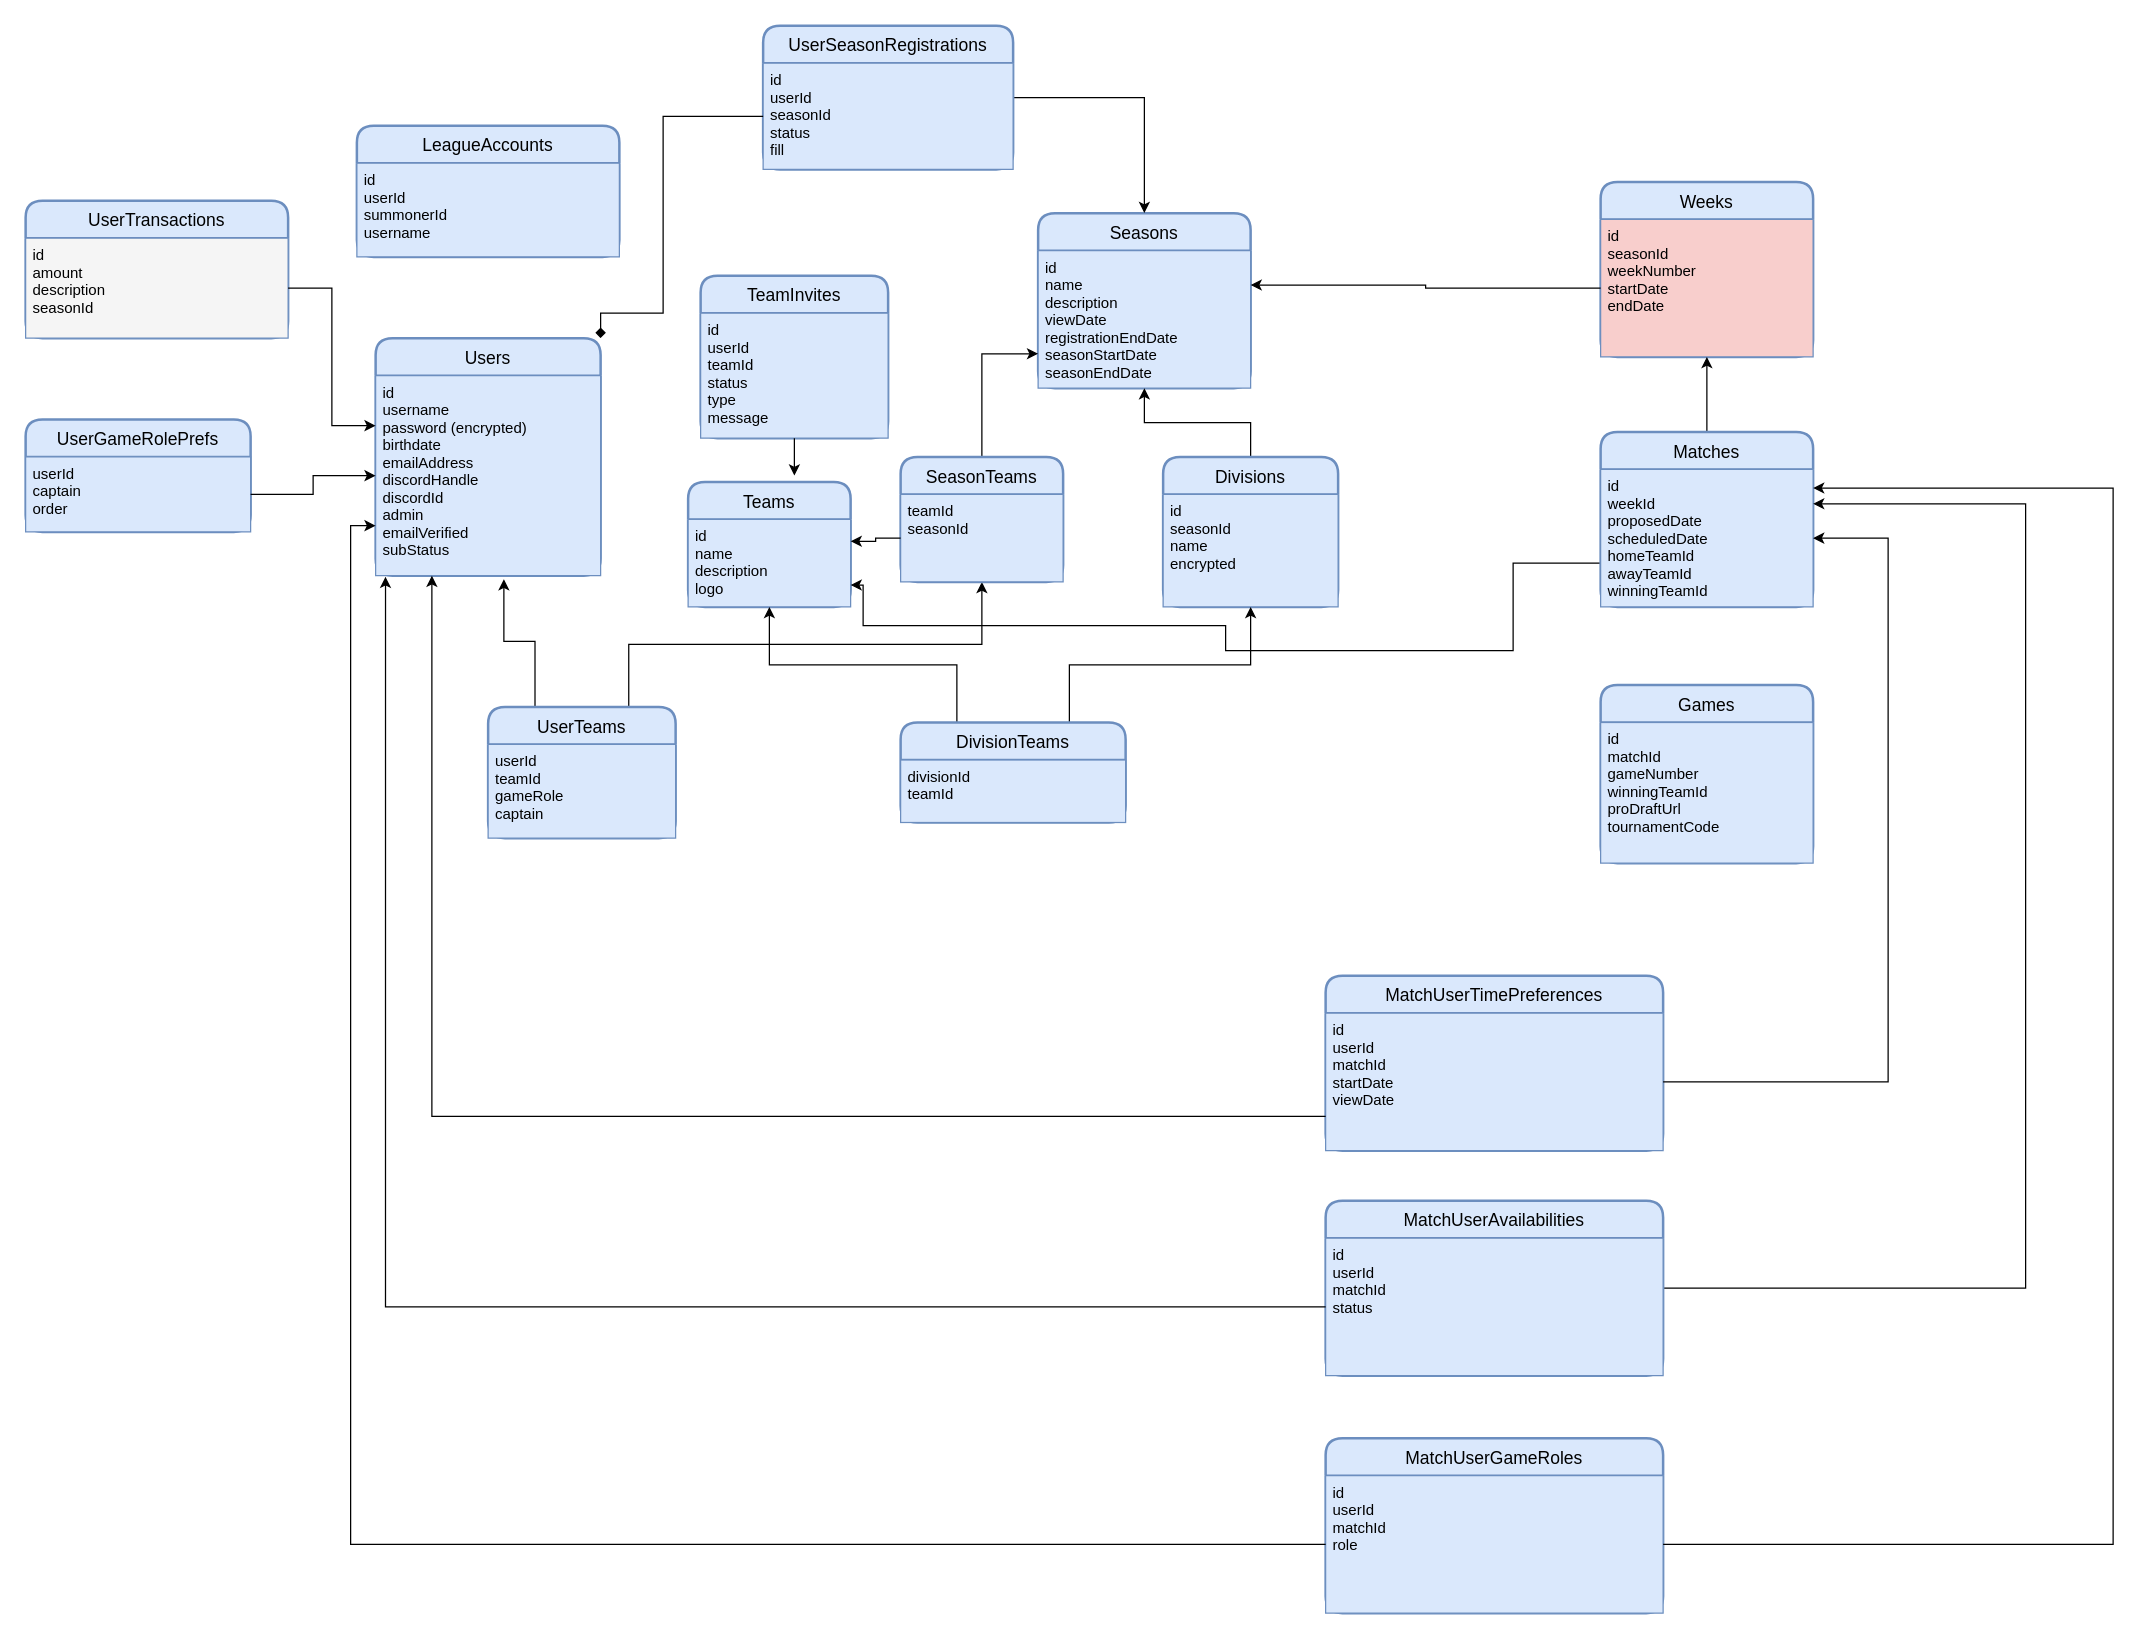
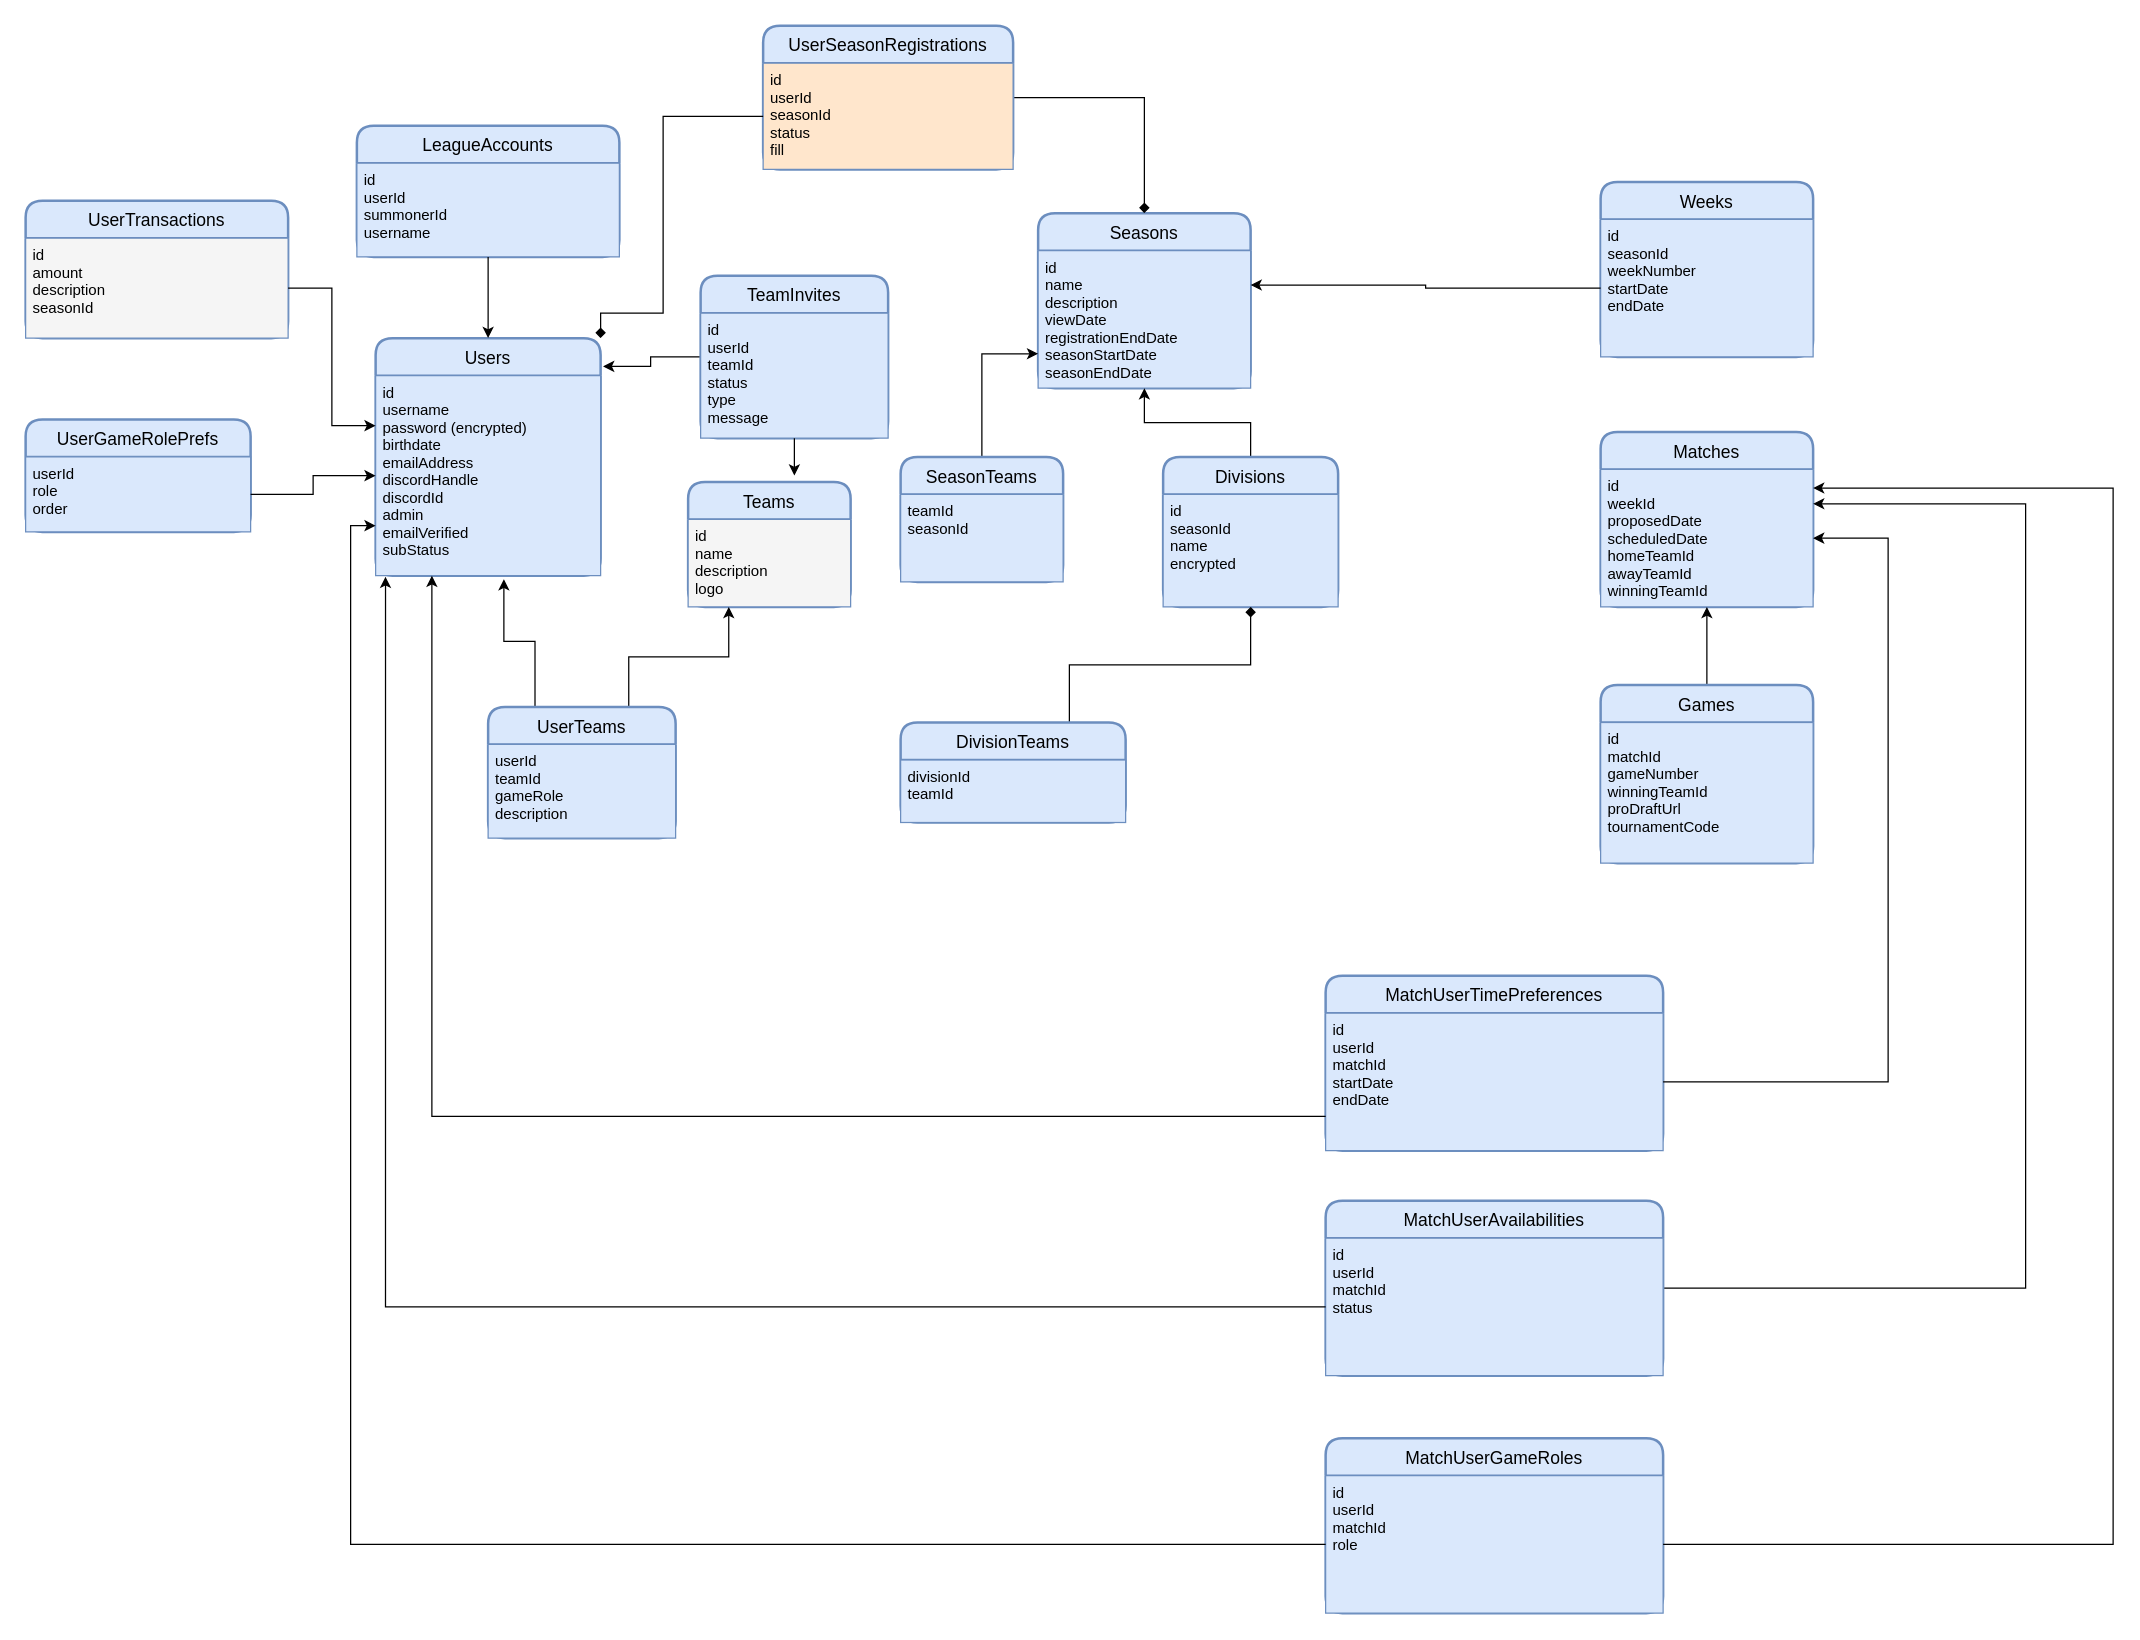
node "id userId seasonId status fill": fillcolor #dae8fc -> #ffe6cc
edge "UserSeasonRegistrations" -> "Seasons": arrowhead classic -> diamond
node "id seasonId weekNumber startDate endDate": fillcolor #f8cecc -> #dae8fc
edge "id userId summonerId username" -> "Users": added
edge "TeamInvites" -> "Users": added
edge "Matches" -> "id seasonId weekNumber startDate endDate": removed
node "userId captain order": label "userId captain order" -> "userId role order"
edge "teamId seasonId" -> "id name description logo": removed
node "id name description logo": fillcolor #dae8fc -> #f5f5f5
edge "DivisionTeams" -> "id seasonId name encrypted": arrowhead classic -> diamond
edge "UserTeams" -> "teamId seasonId": now "UserTeams" -> "id name description logo"
edge "Games" -> "Matches": added
edge "Matches" -> "id name description logo": removed
edge "DivisionTeams" -> "id name description logo": removed
node "userId teamId gameRole captain": label "userId teamId gameRole captain" -> "userId teamId gameRole description"
node "id userId matchId startDate viewDate": label "id userId matchId startDate viewDate" -> "id userId matchId startDate endDate"
